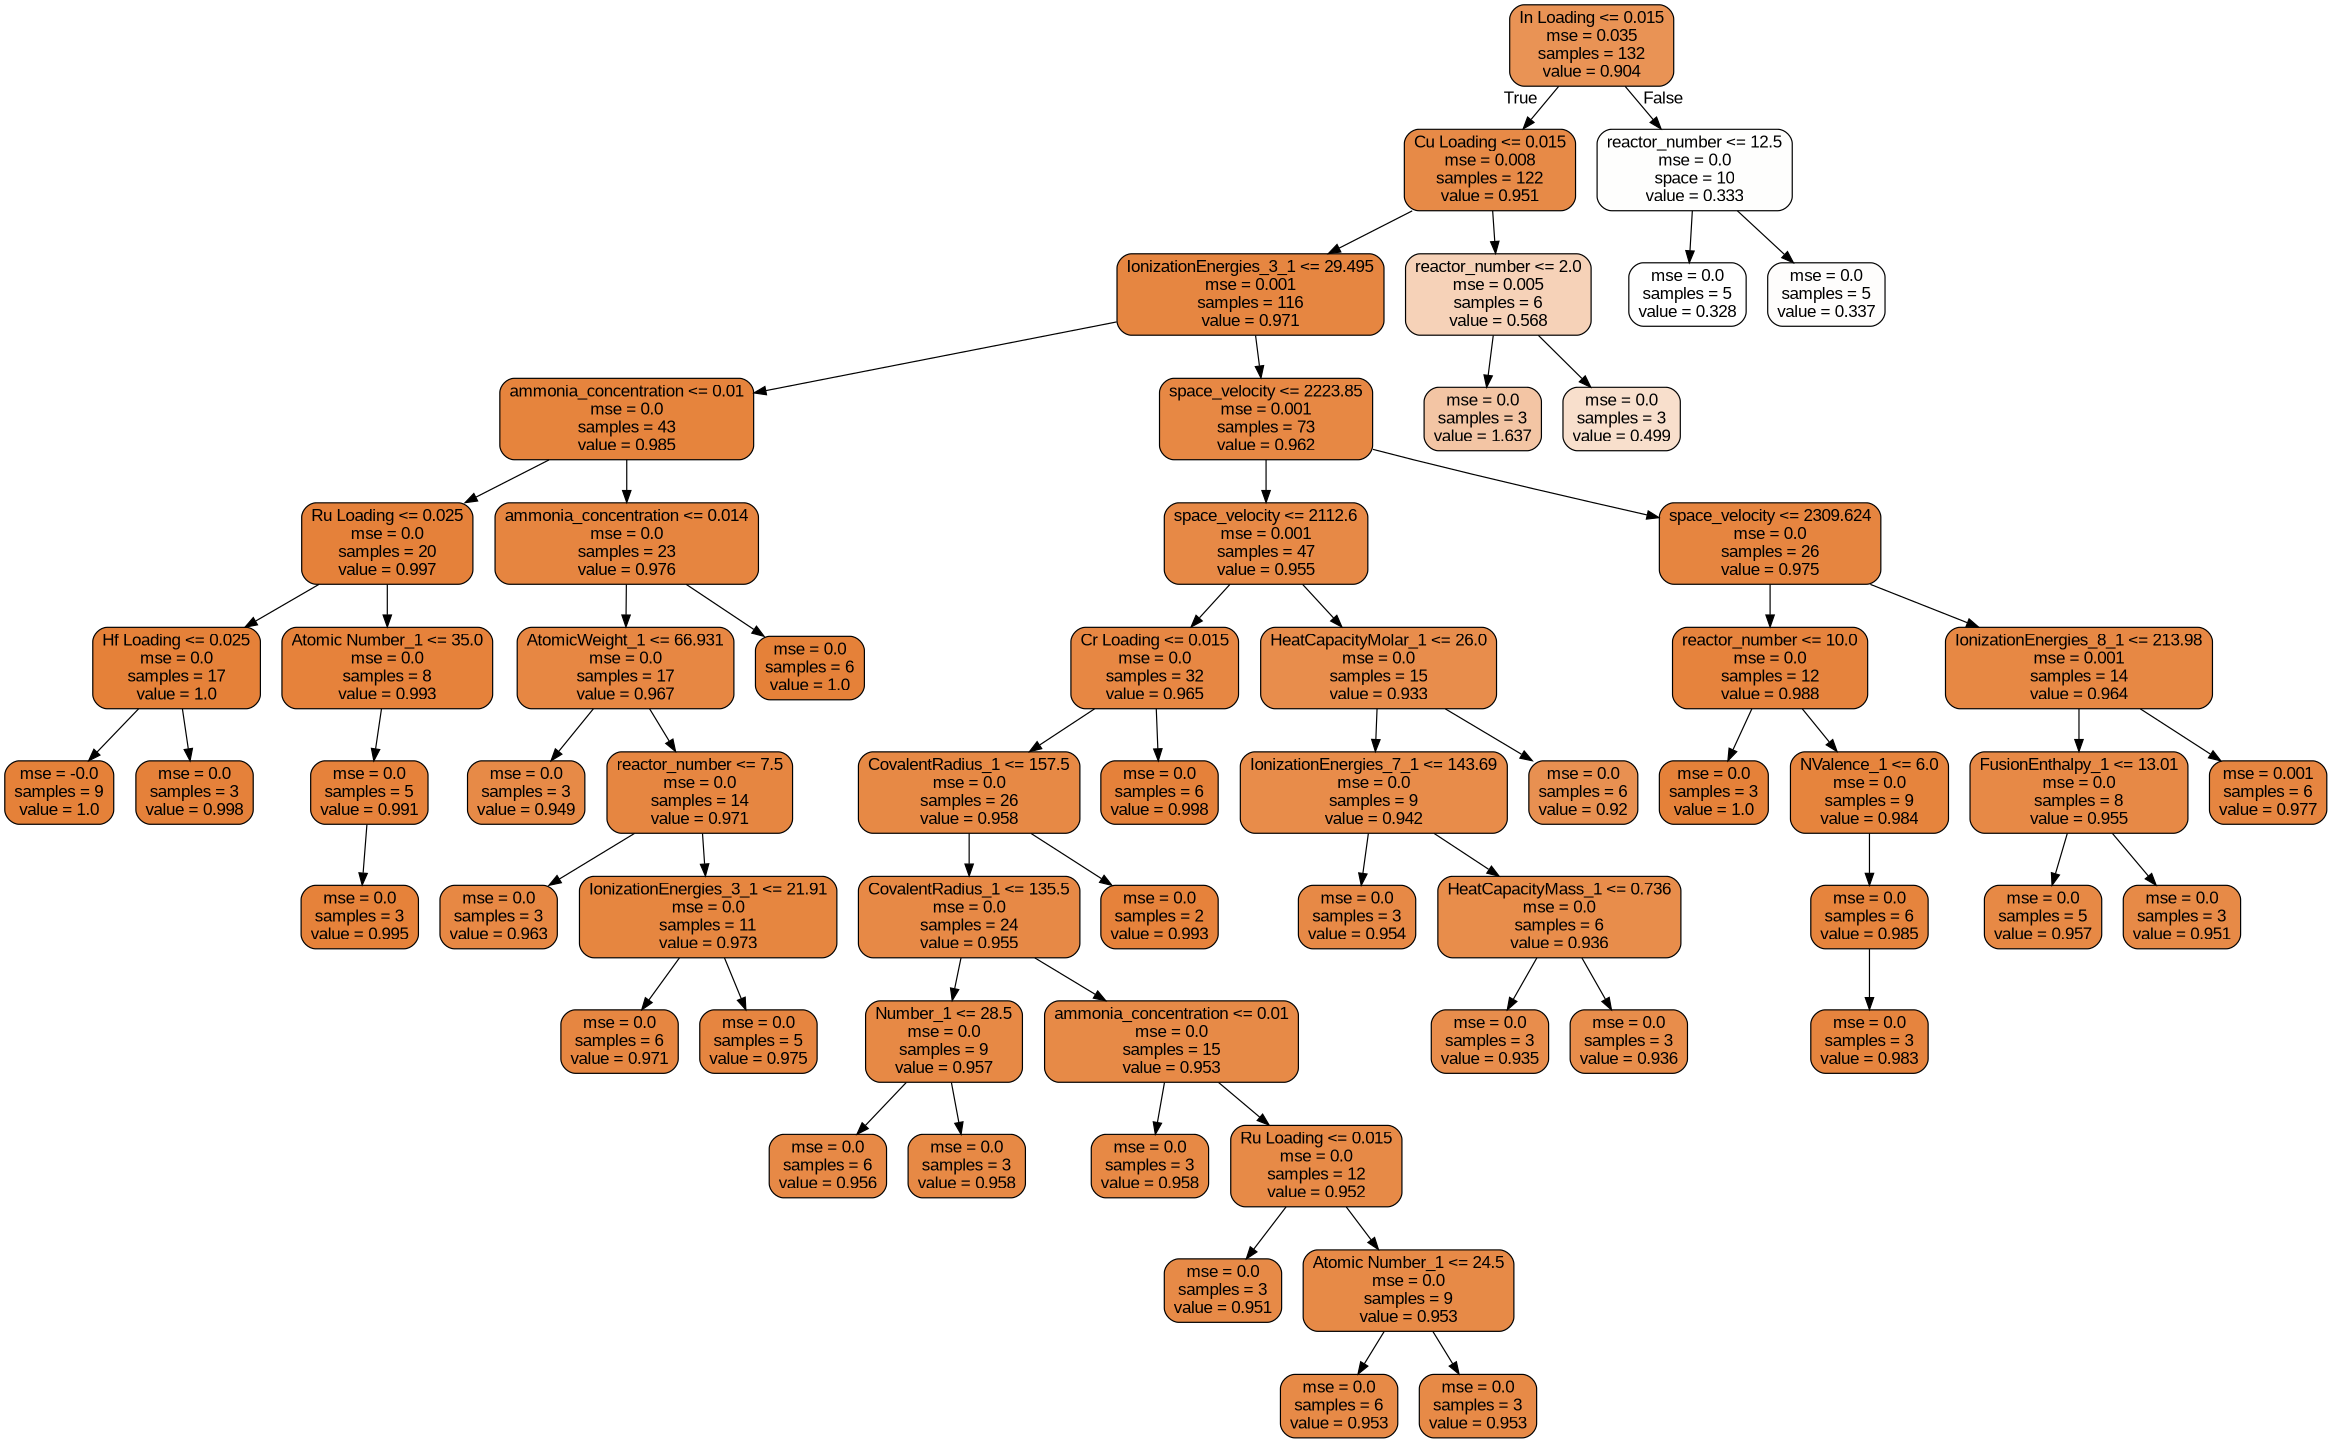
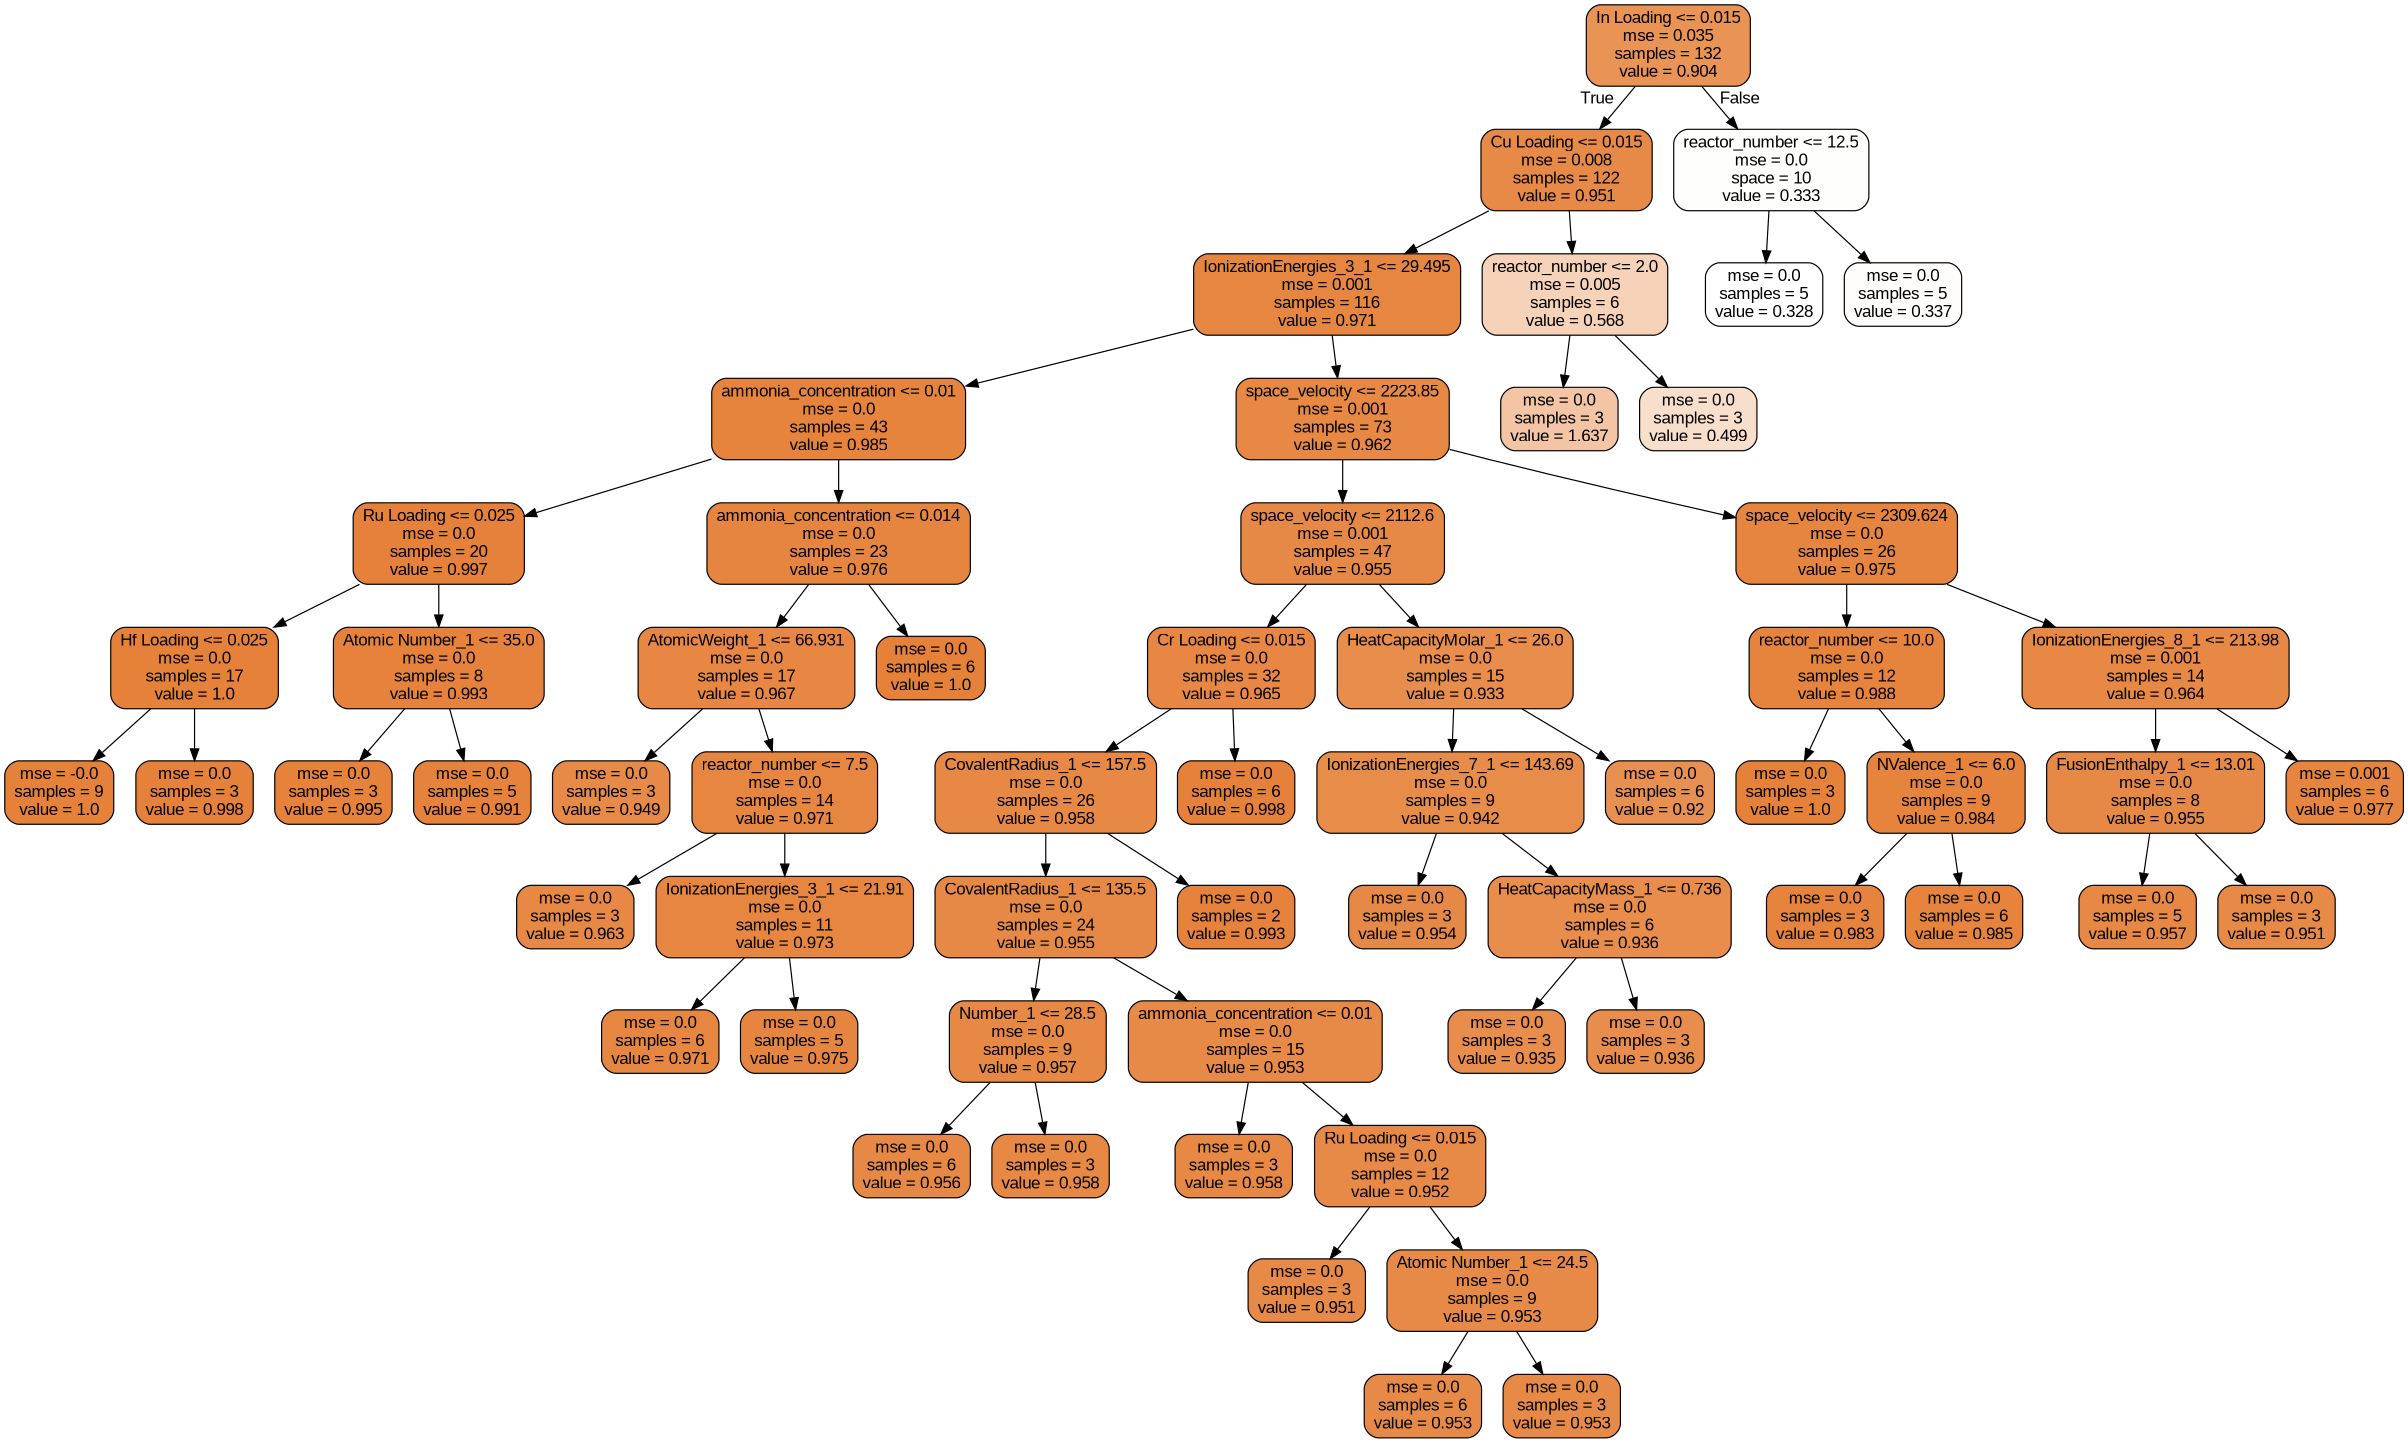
edge "mse = 0.0 samples = 5 value = 0.991" -> "mse = 0.0 samples = 3 value = 0.995": now "Atomic Number_1 <= 35.0 mse = 0.0 samples = 8 value = 0.993" -> "mse = 0.0 samples = 3 value = 0.995"
edge "mse = 0.0 samples = 6 value = 0.985" -> "mse = 0.0 samples = 3 value = 0.983": now "NValence_1 <= 6.0 mse = 0.0 samples = 9 value = 0.984" -> "mse = 0.0 samples = 3 value = 0.983"
